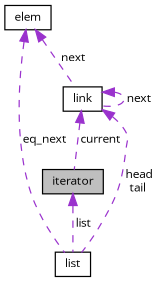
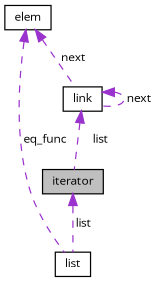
edge "list" -> "elem": label " eq_next" -> " eq_func"
edge "iterator" -> "link": label " current" -> " list"
edge "list" -> "link": removed, label "head tail"
